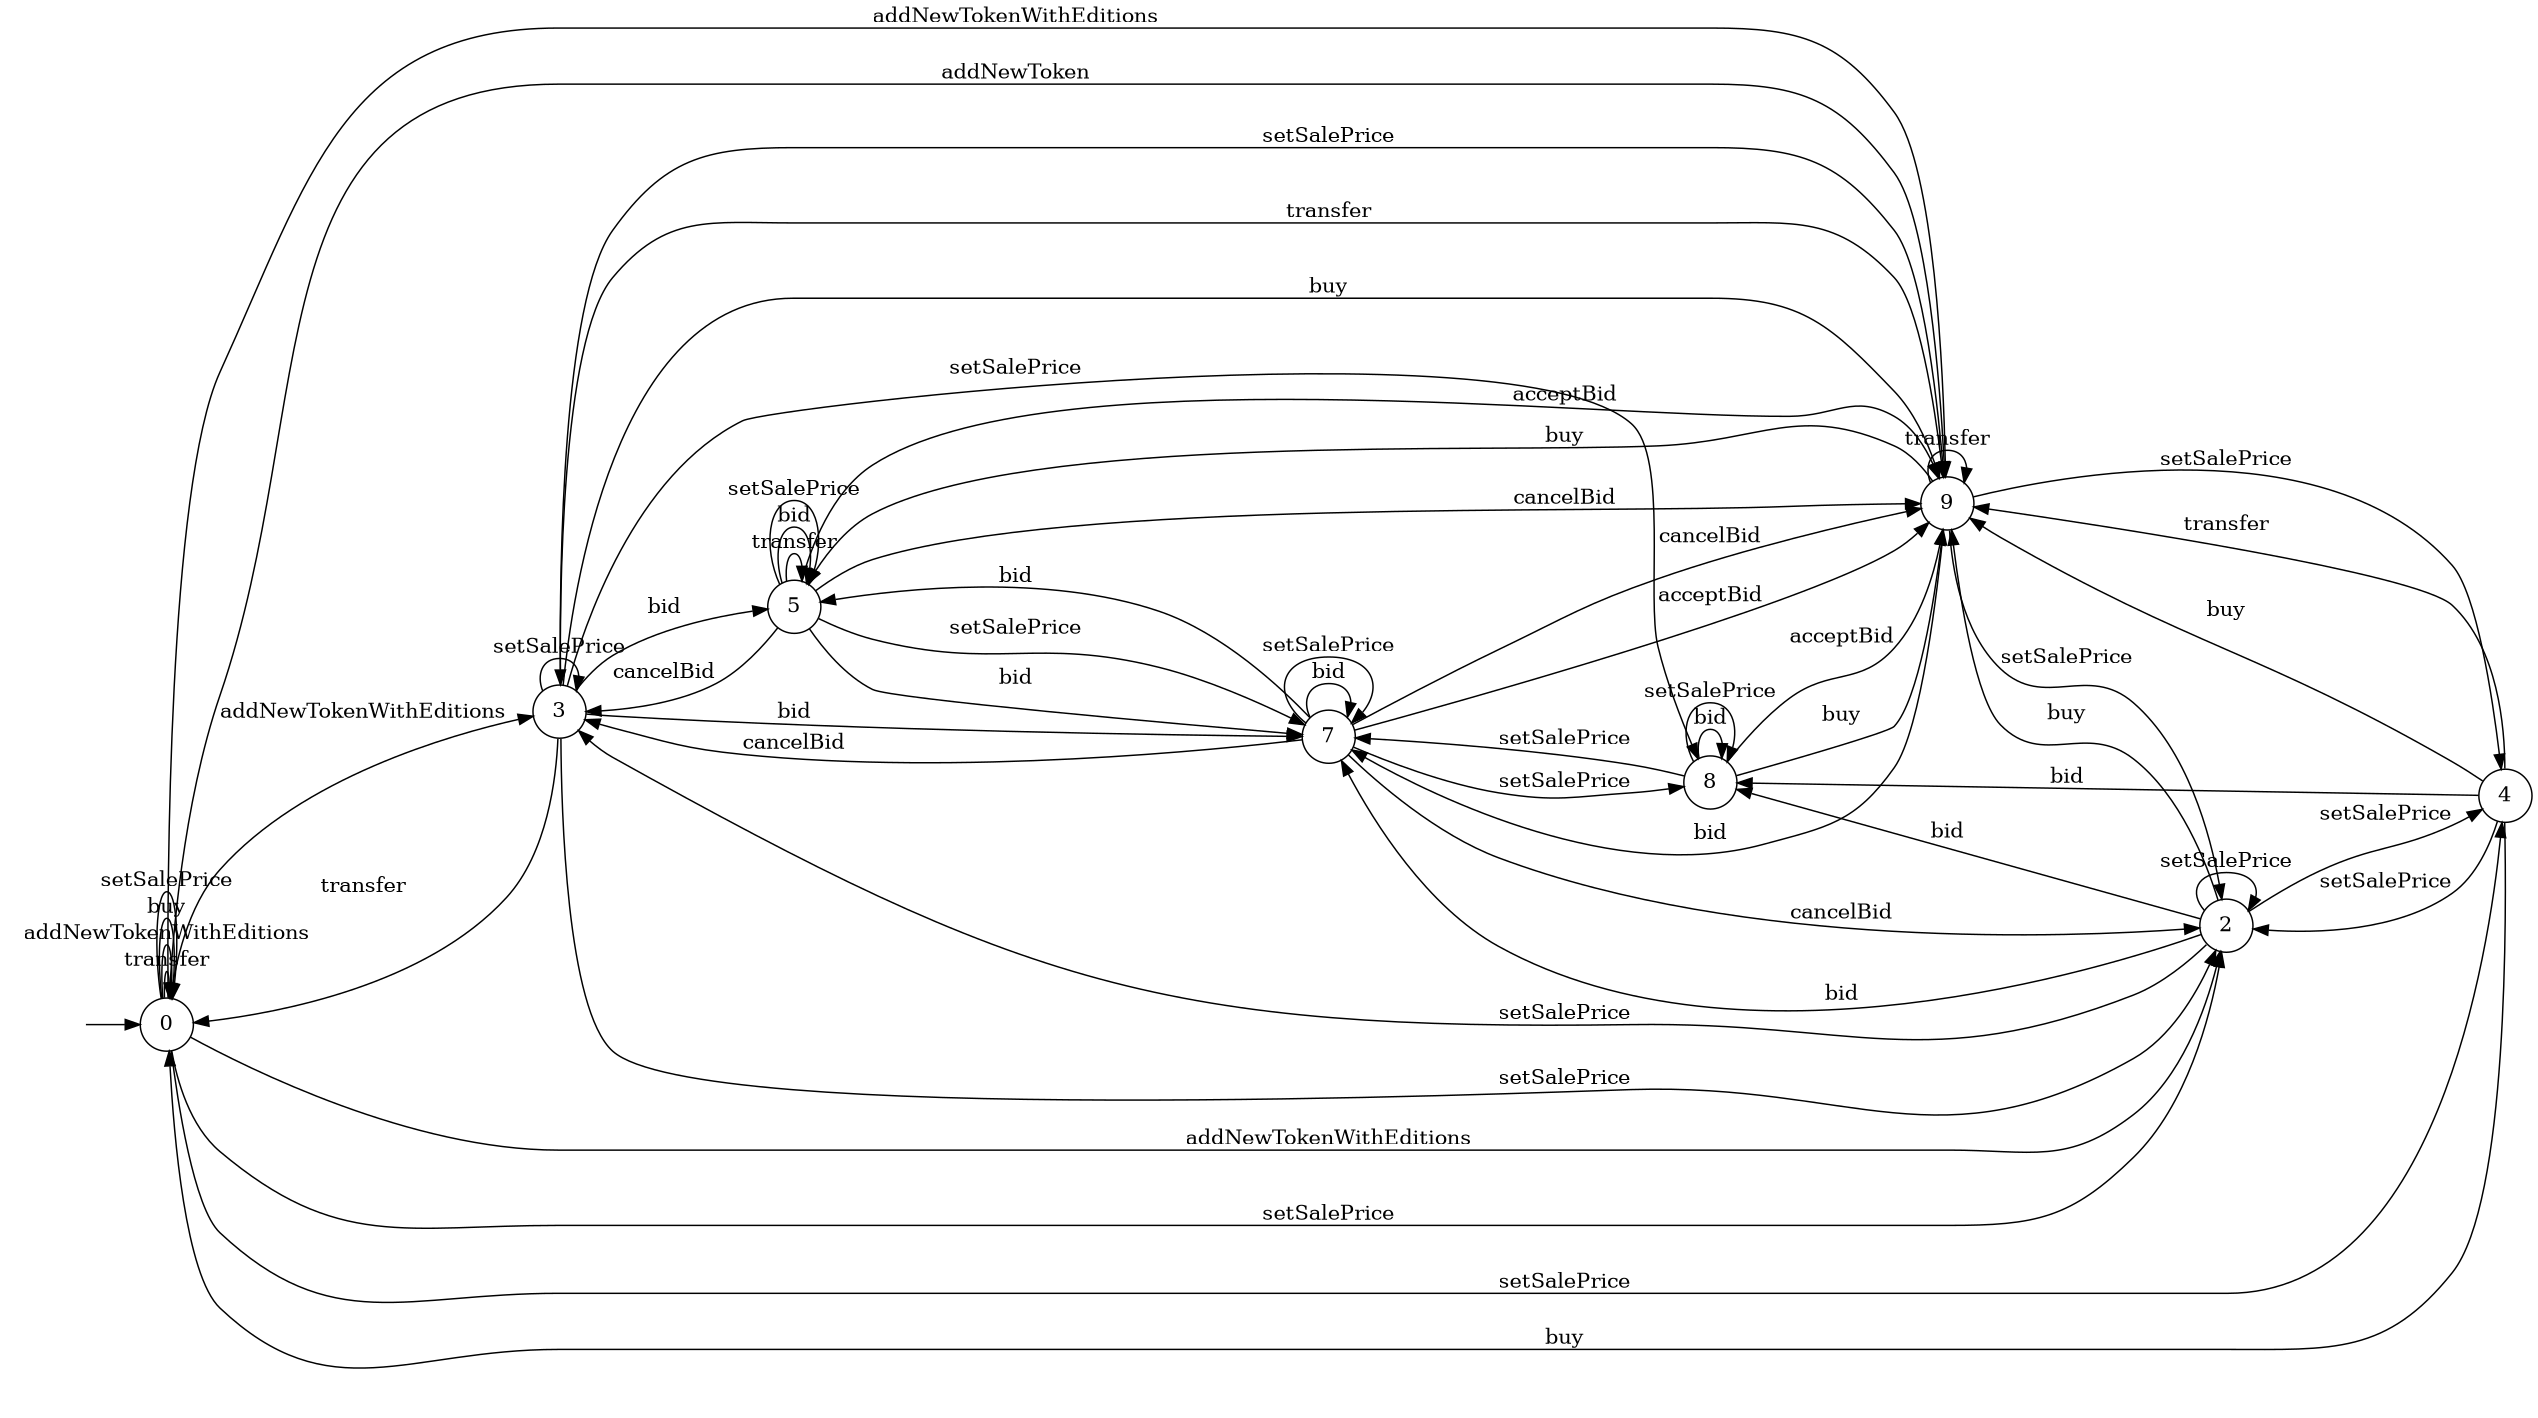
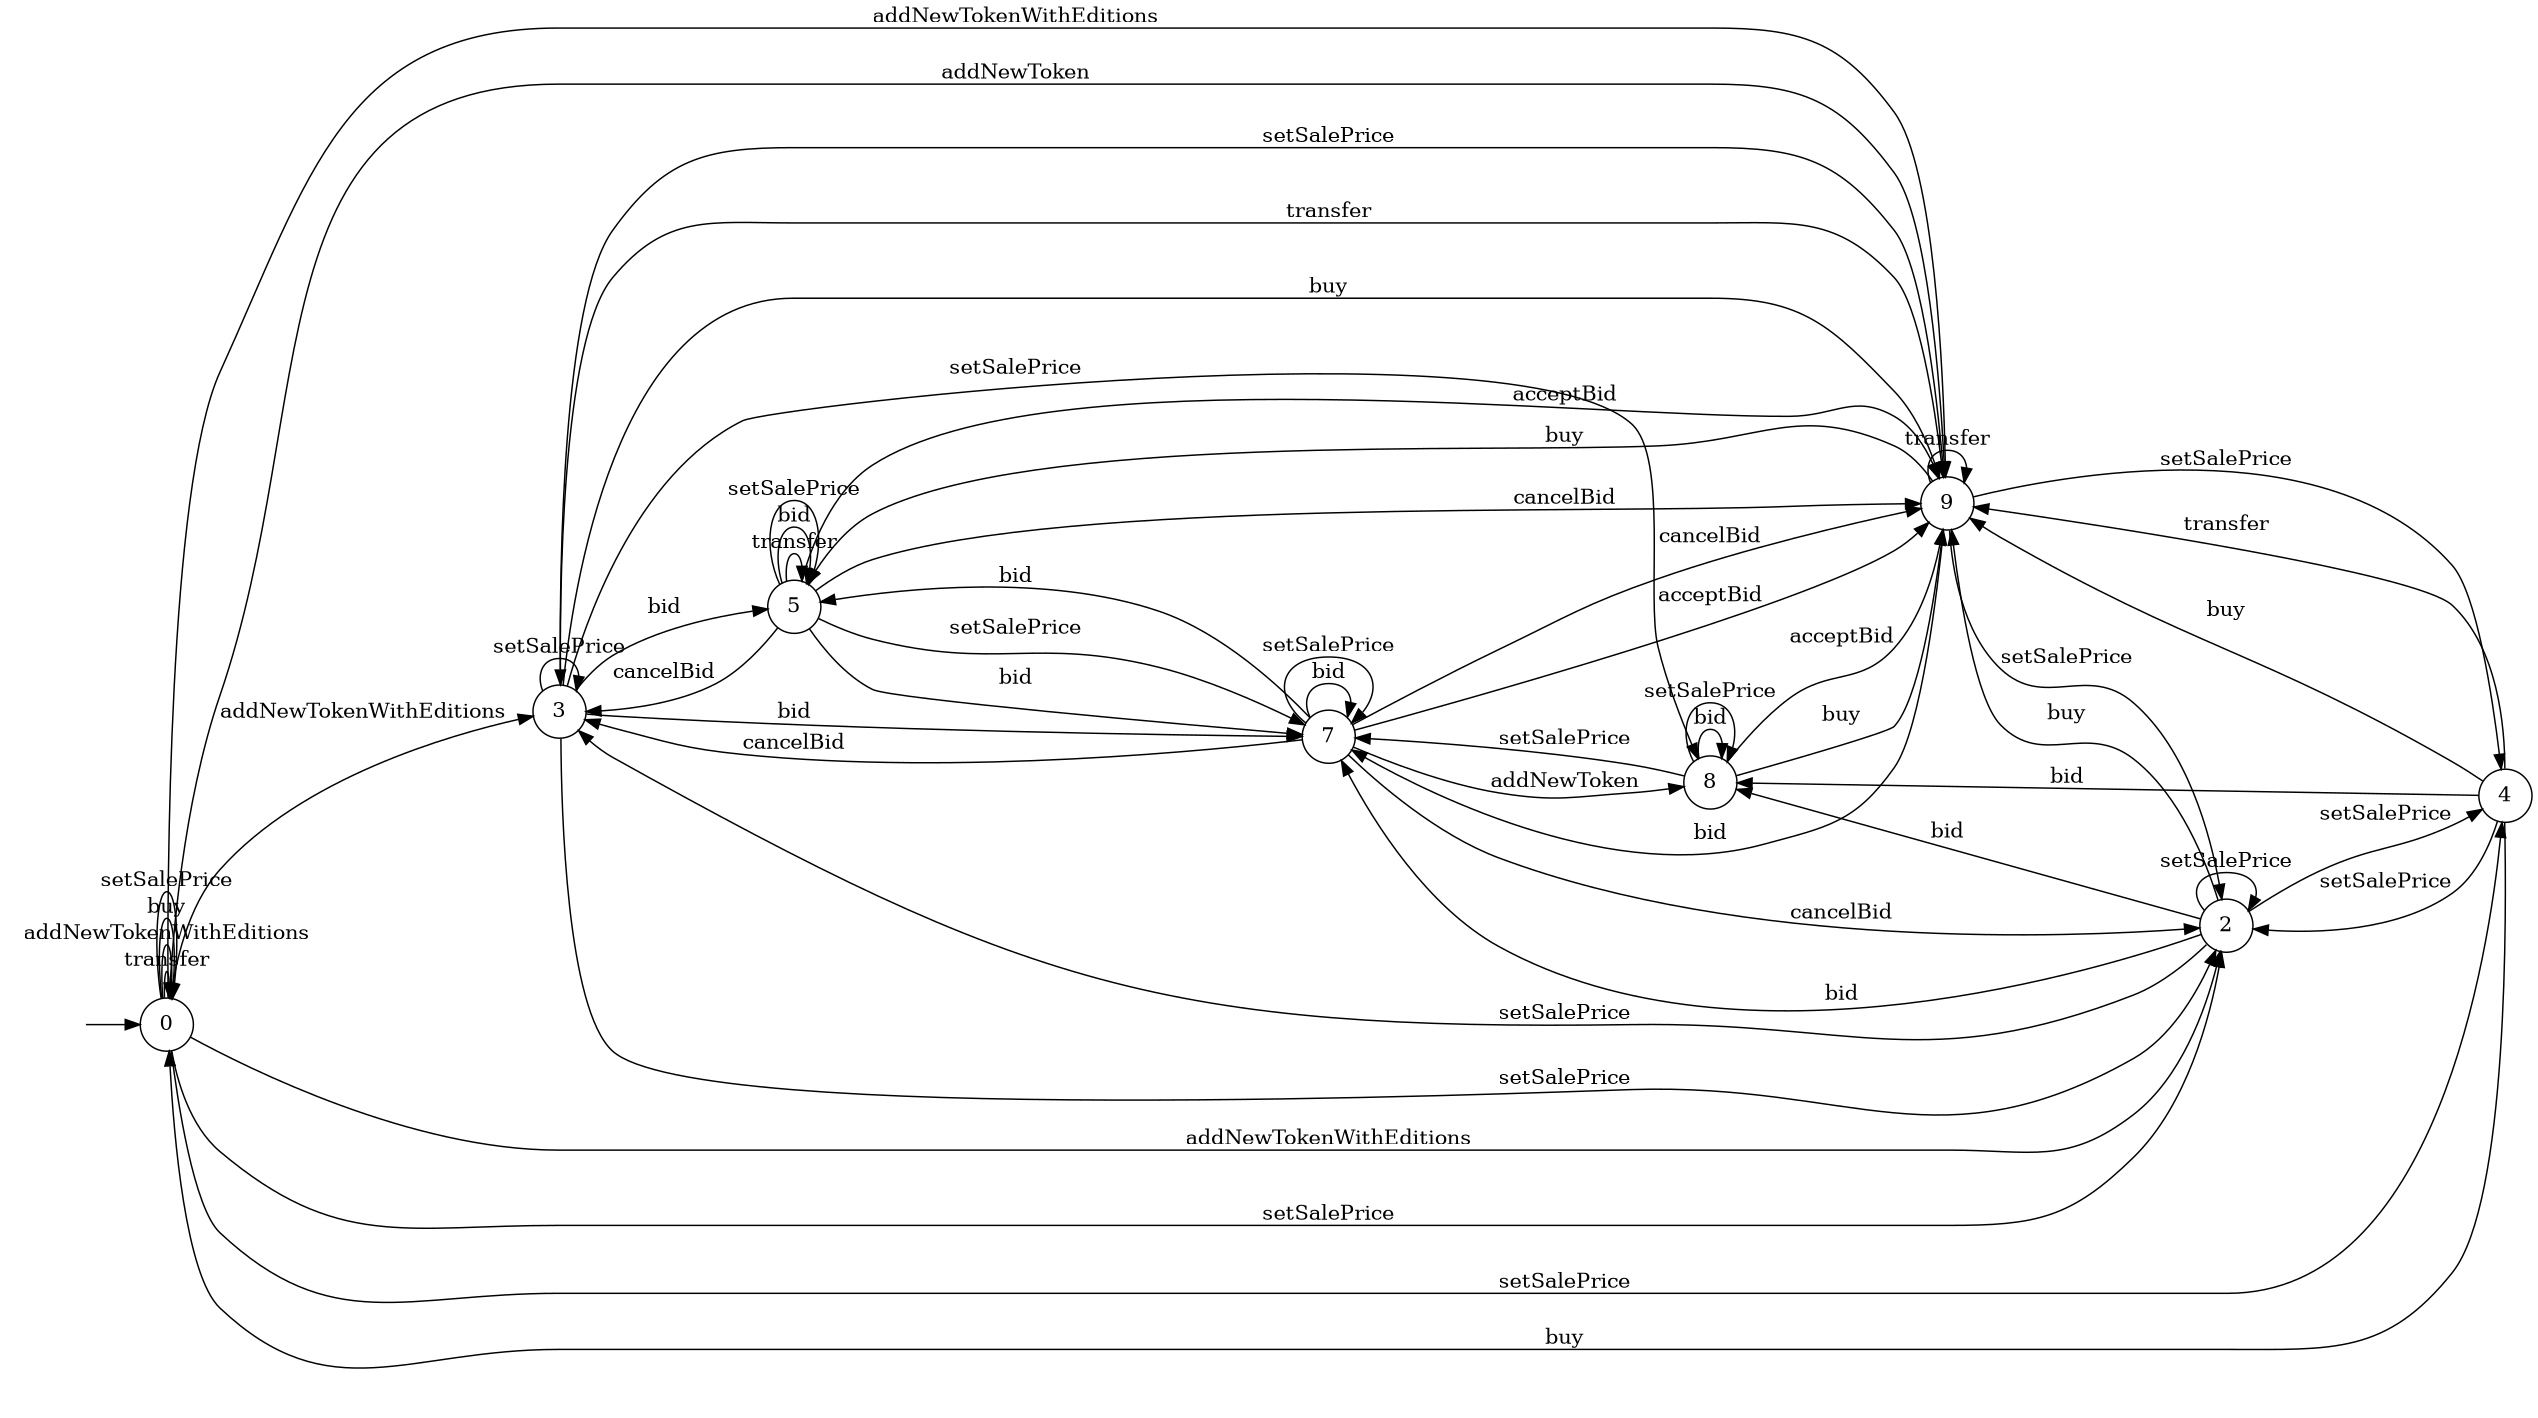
edge "7" -> "8": label "setSalePrice" -> "addNewToken"
edge "3" -> "0": removed, label "transfer"
